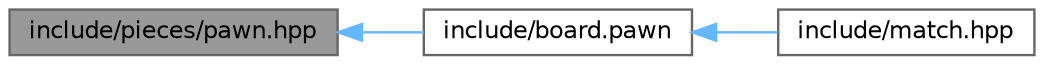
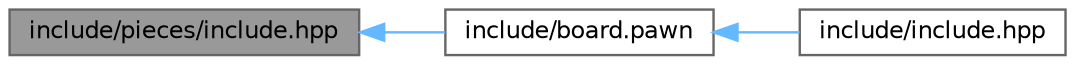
node "include/pieces/pawn.hpp": label "include/pieces/pawn.hpp" -> "include/pieces/include.hpp"
node "include/match.hpp": label "include/match.hpp" -> "include/include.hpp"
